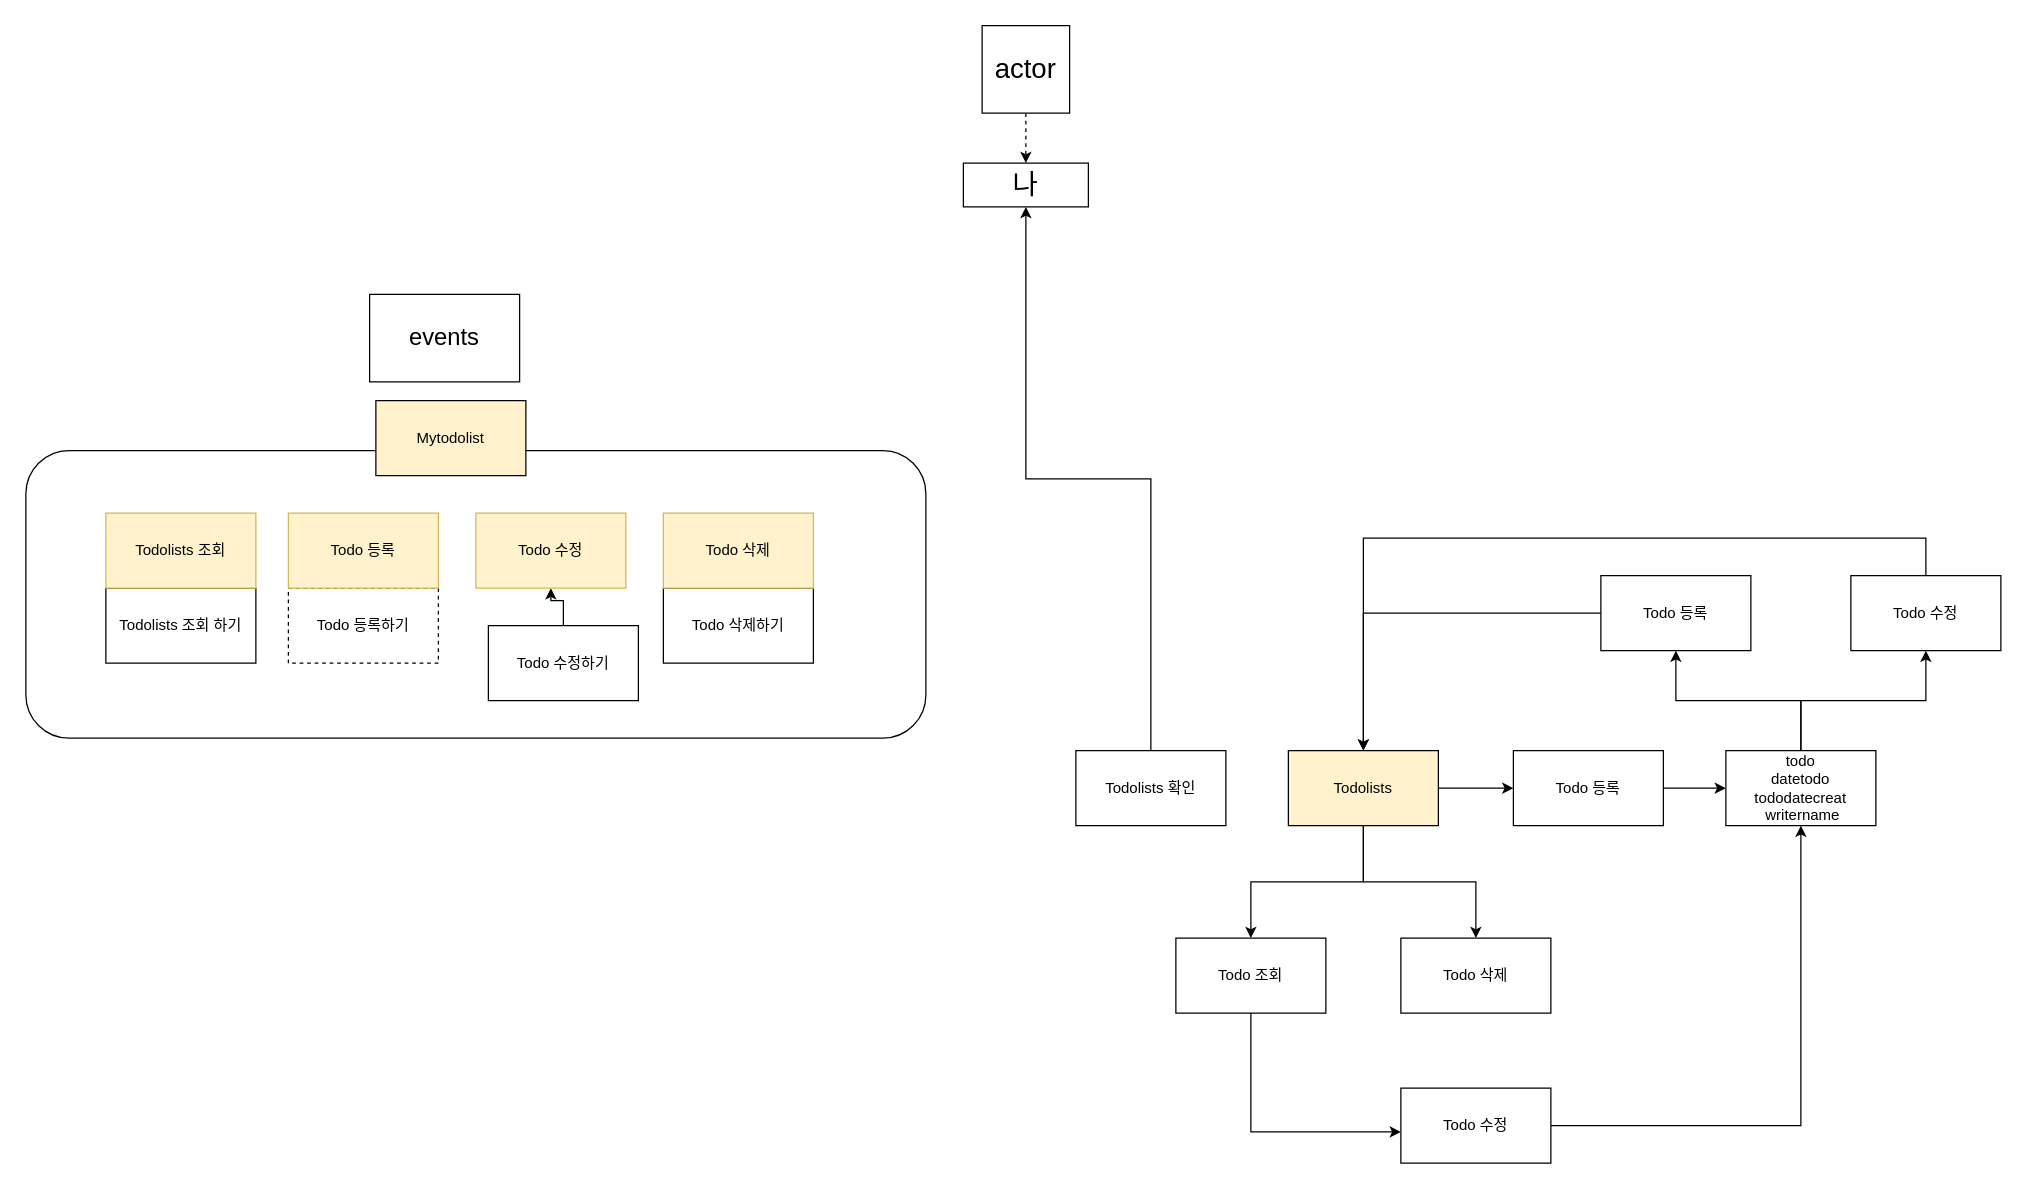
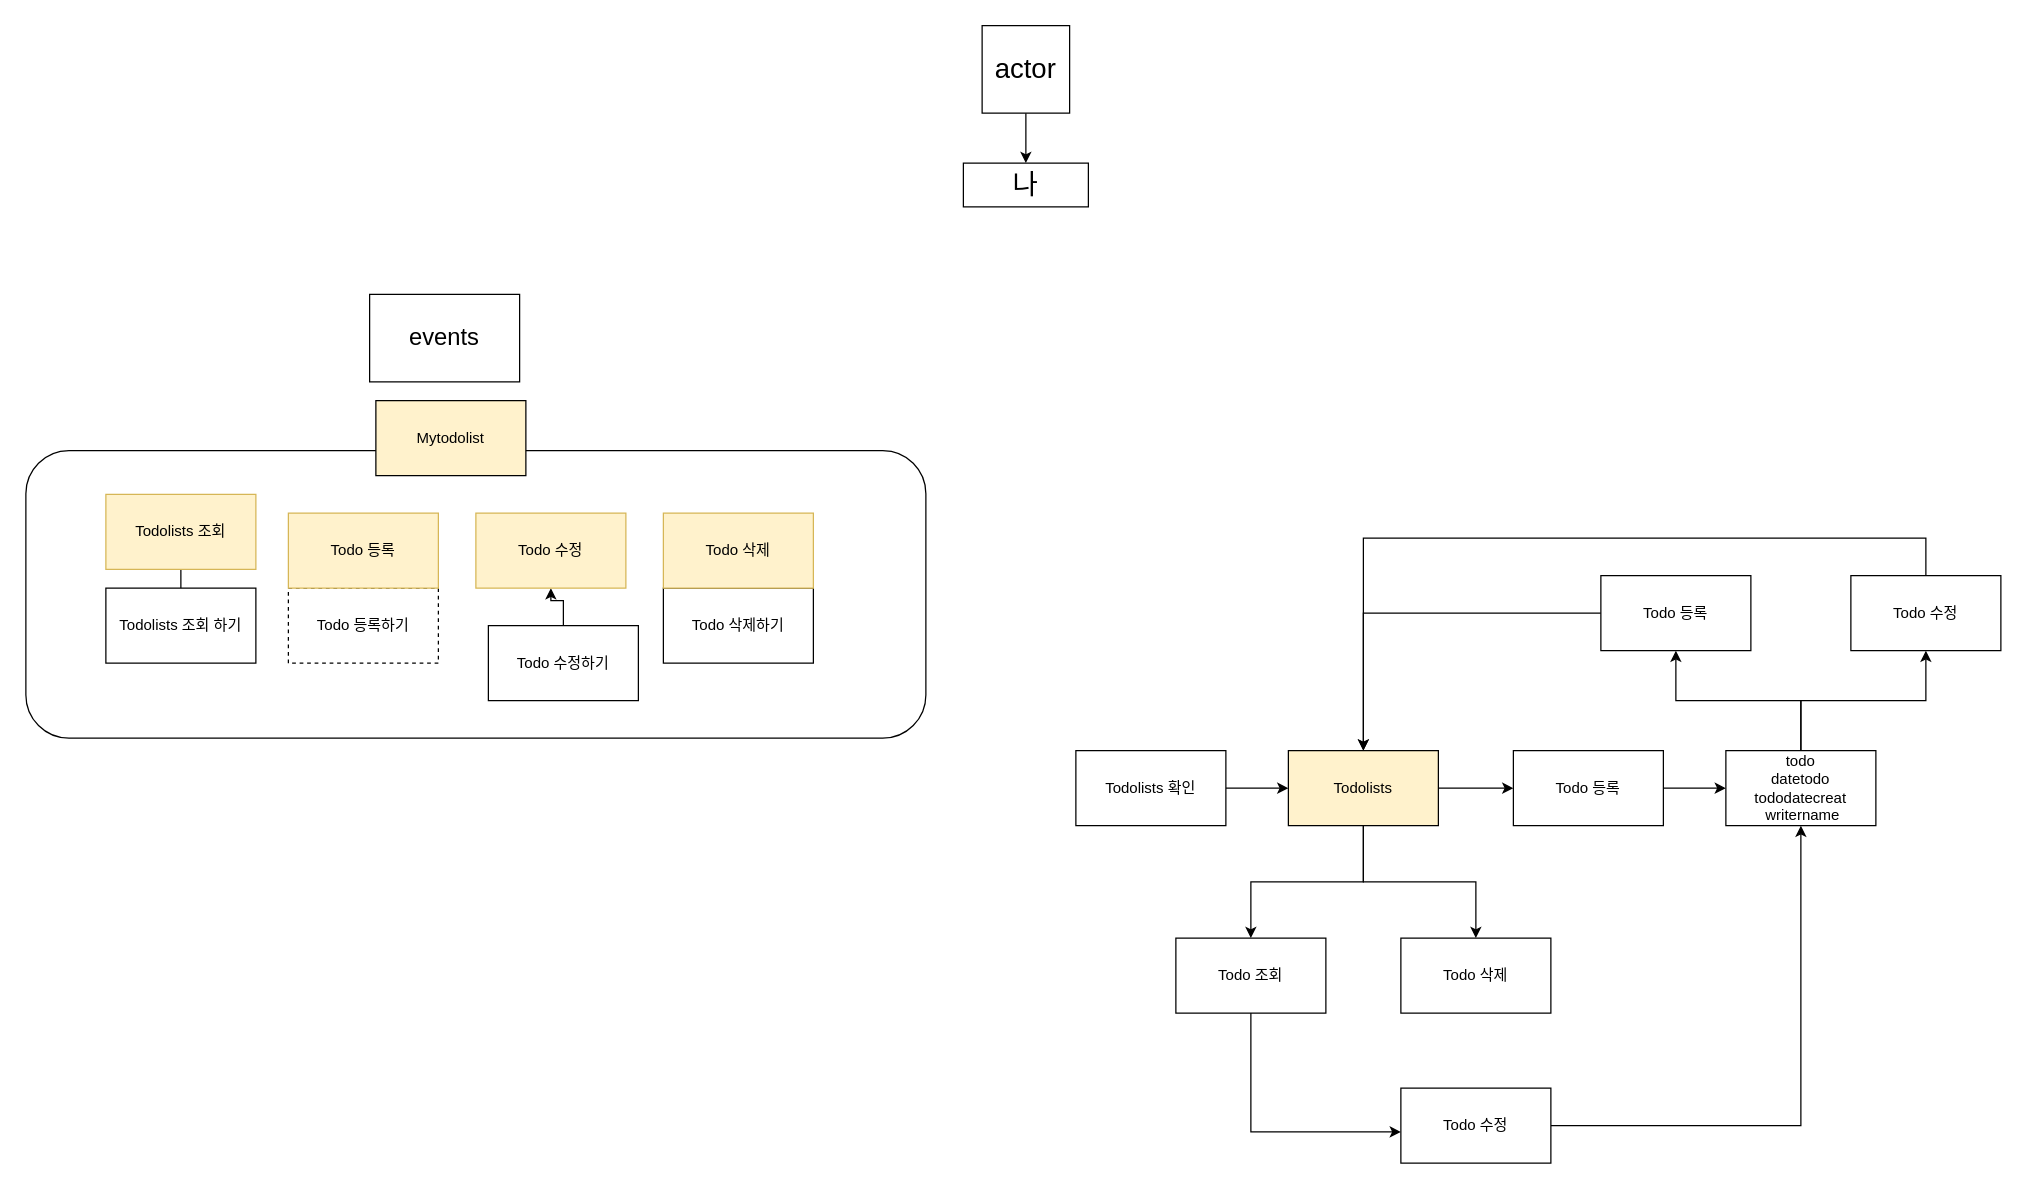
edge "actor" -> "나": style dashed -> solid
edge "Todolists 확인" -> "나": now "Todolists 확인" -> "Todolists"
node "Todolists 조회": moved (181, 551) -> (181, 532)
